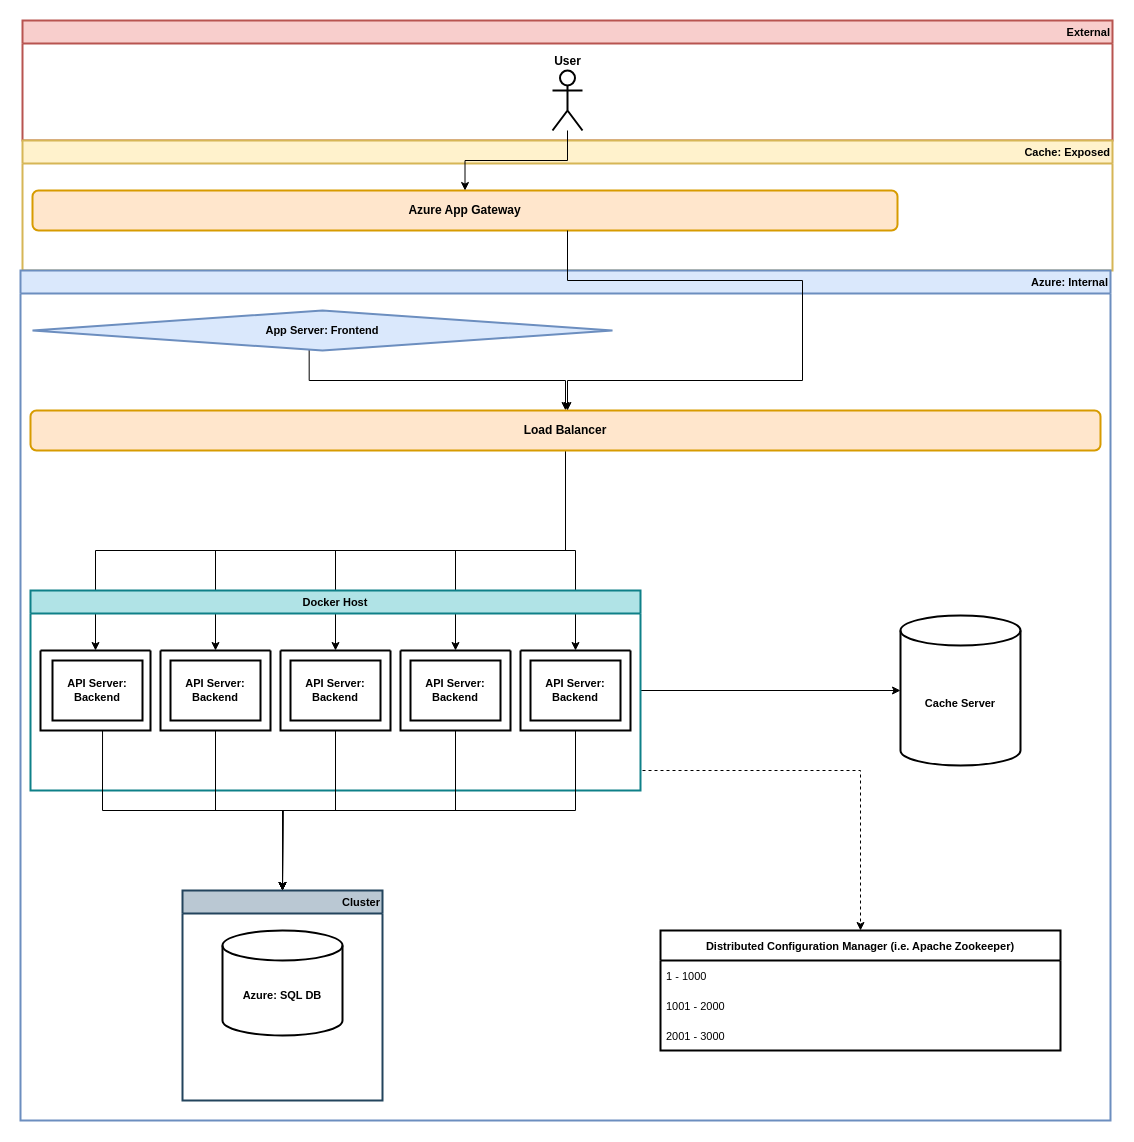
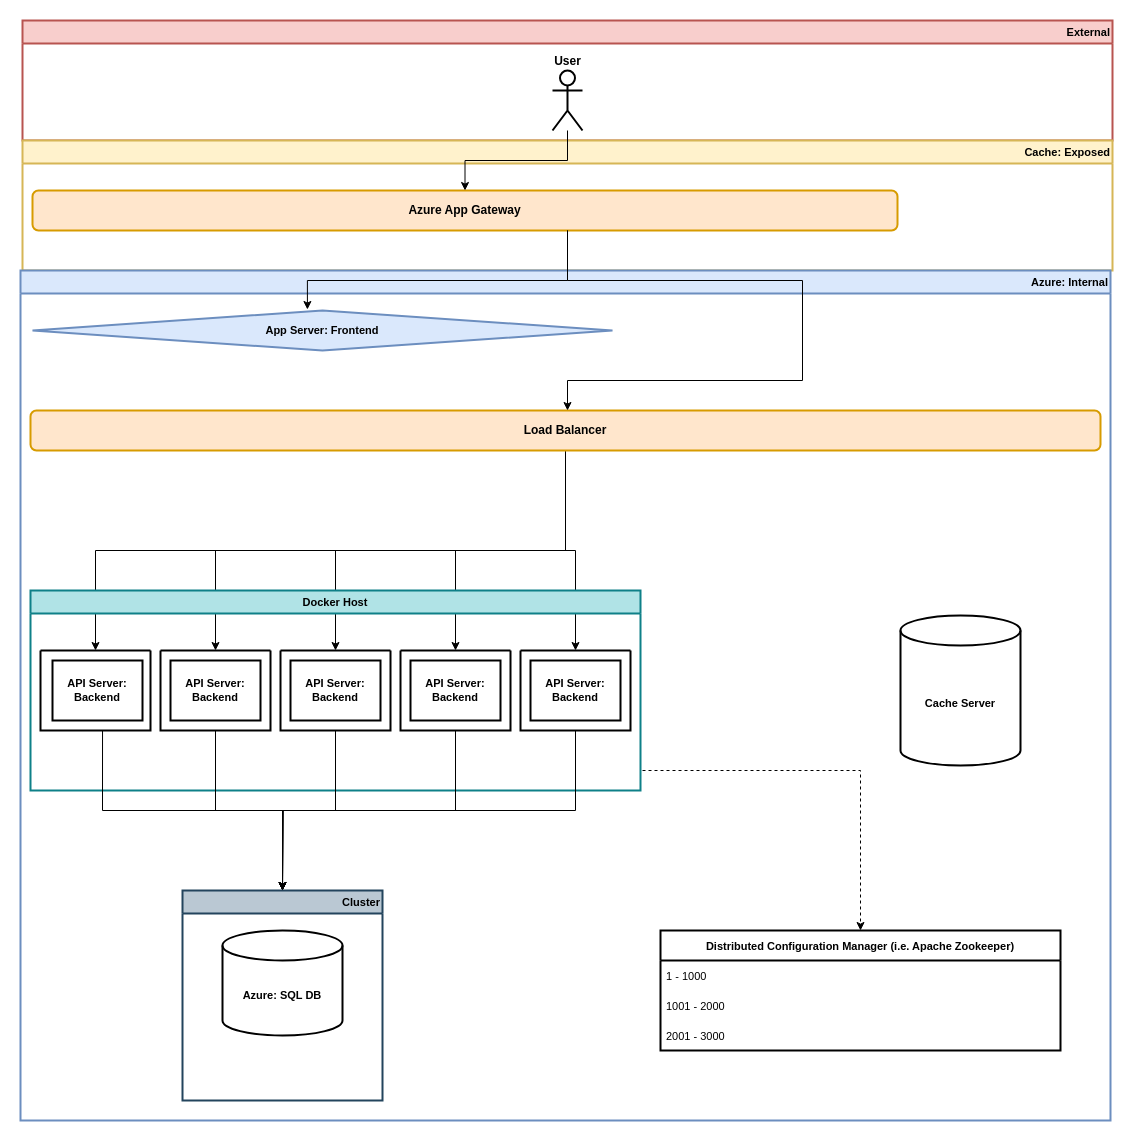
edge "Azure App Gateway" -> "App Server: Frontend": added
edge "App Server: Frontend" -> "Load Balancer": removed
edge "Docker Host" -> "Cache Server": removed
